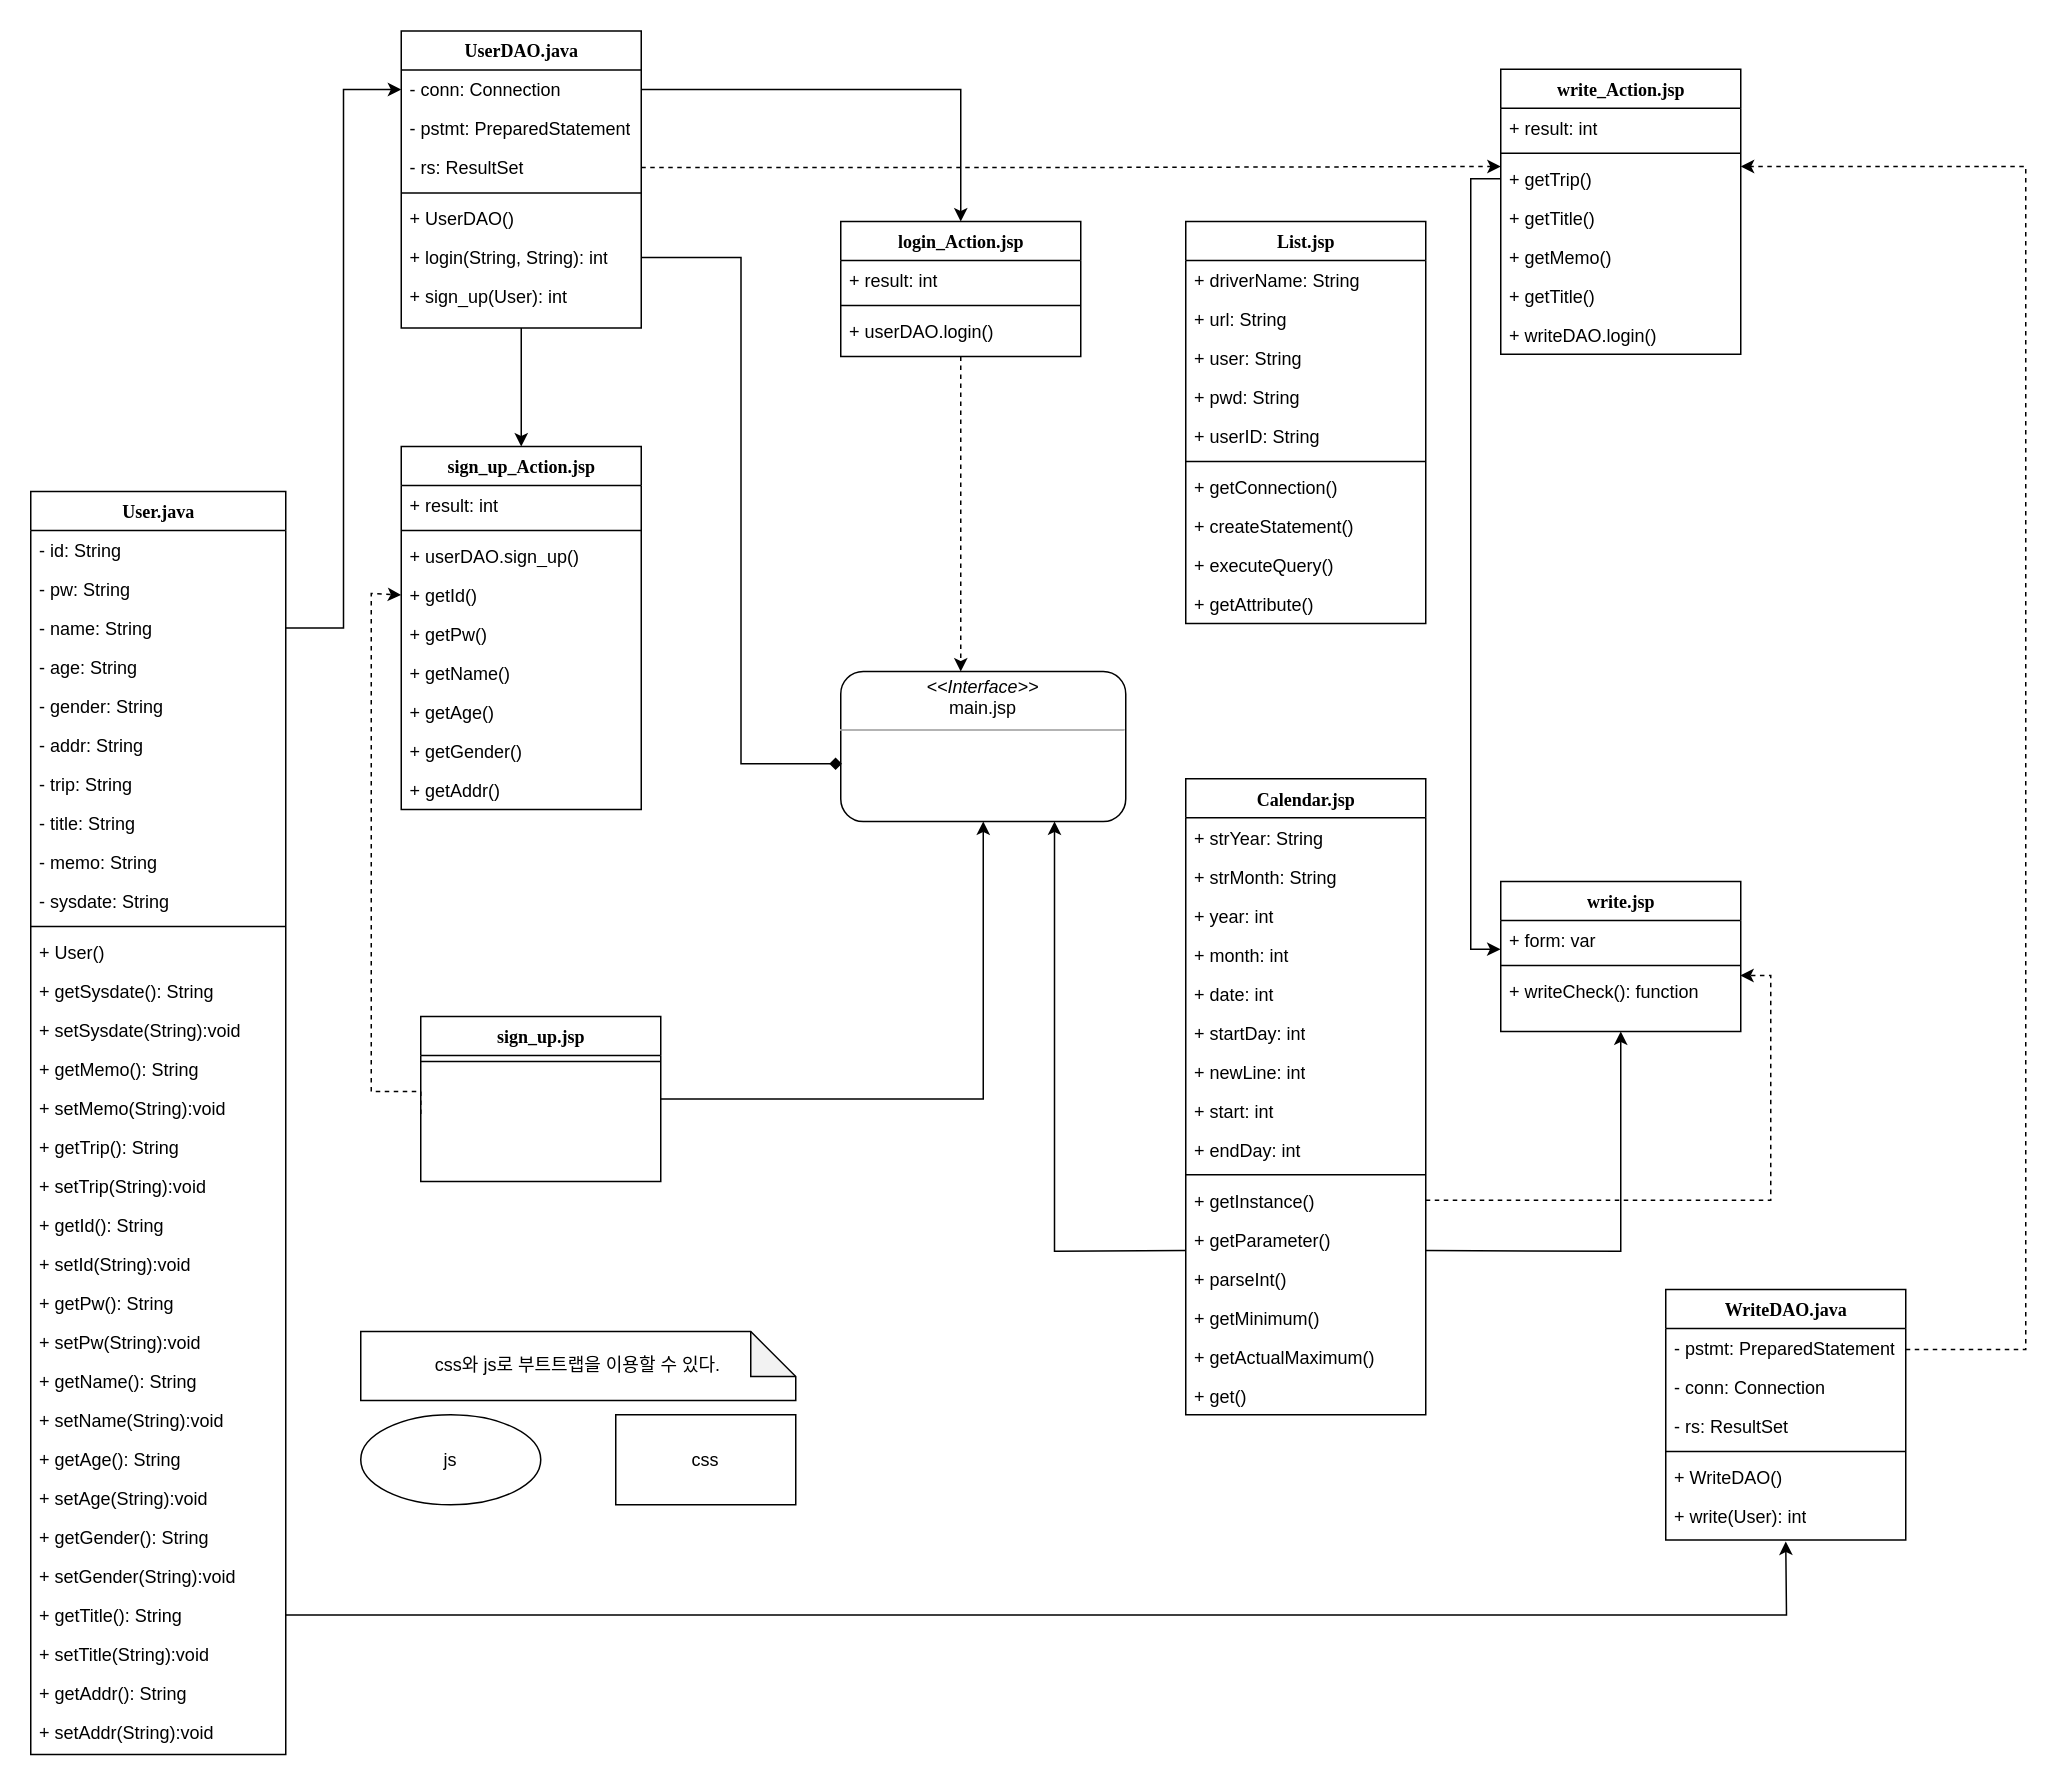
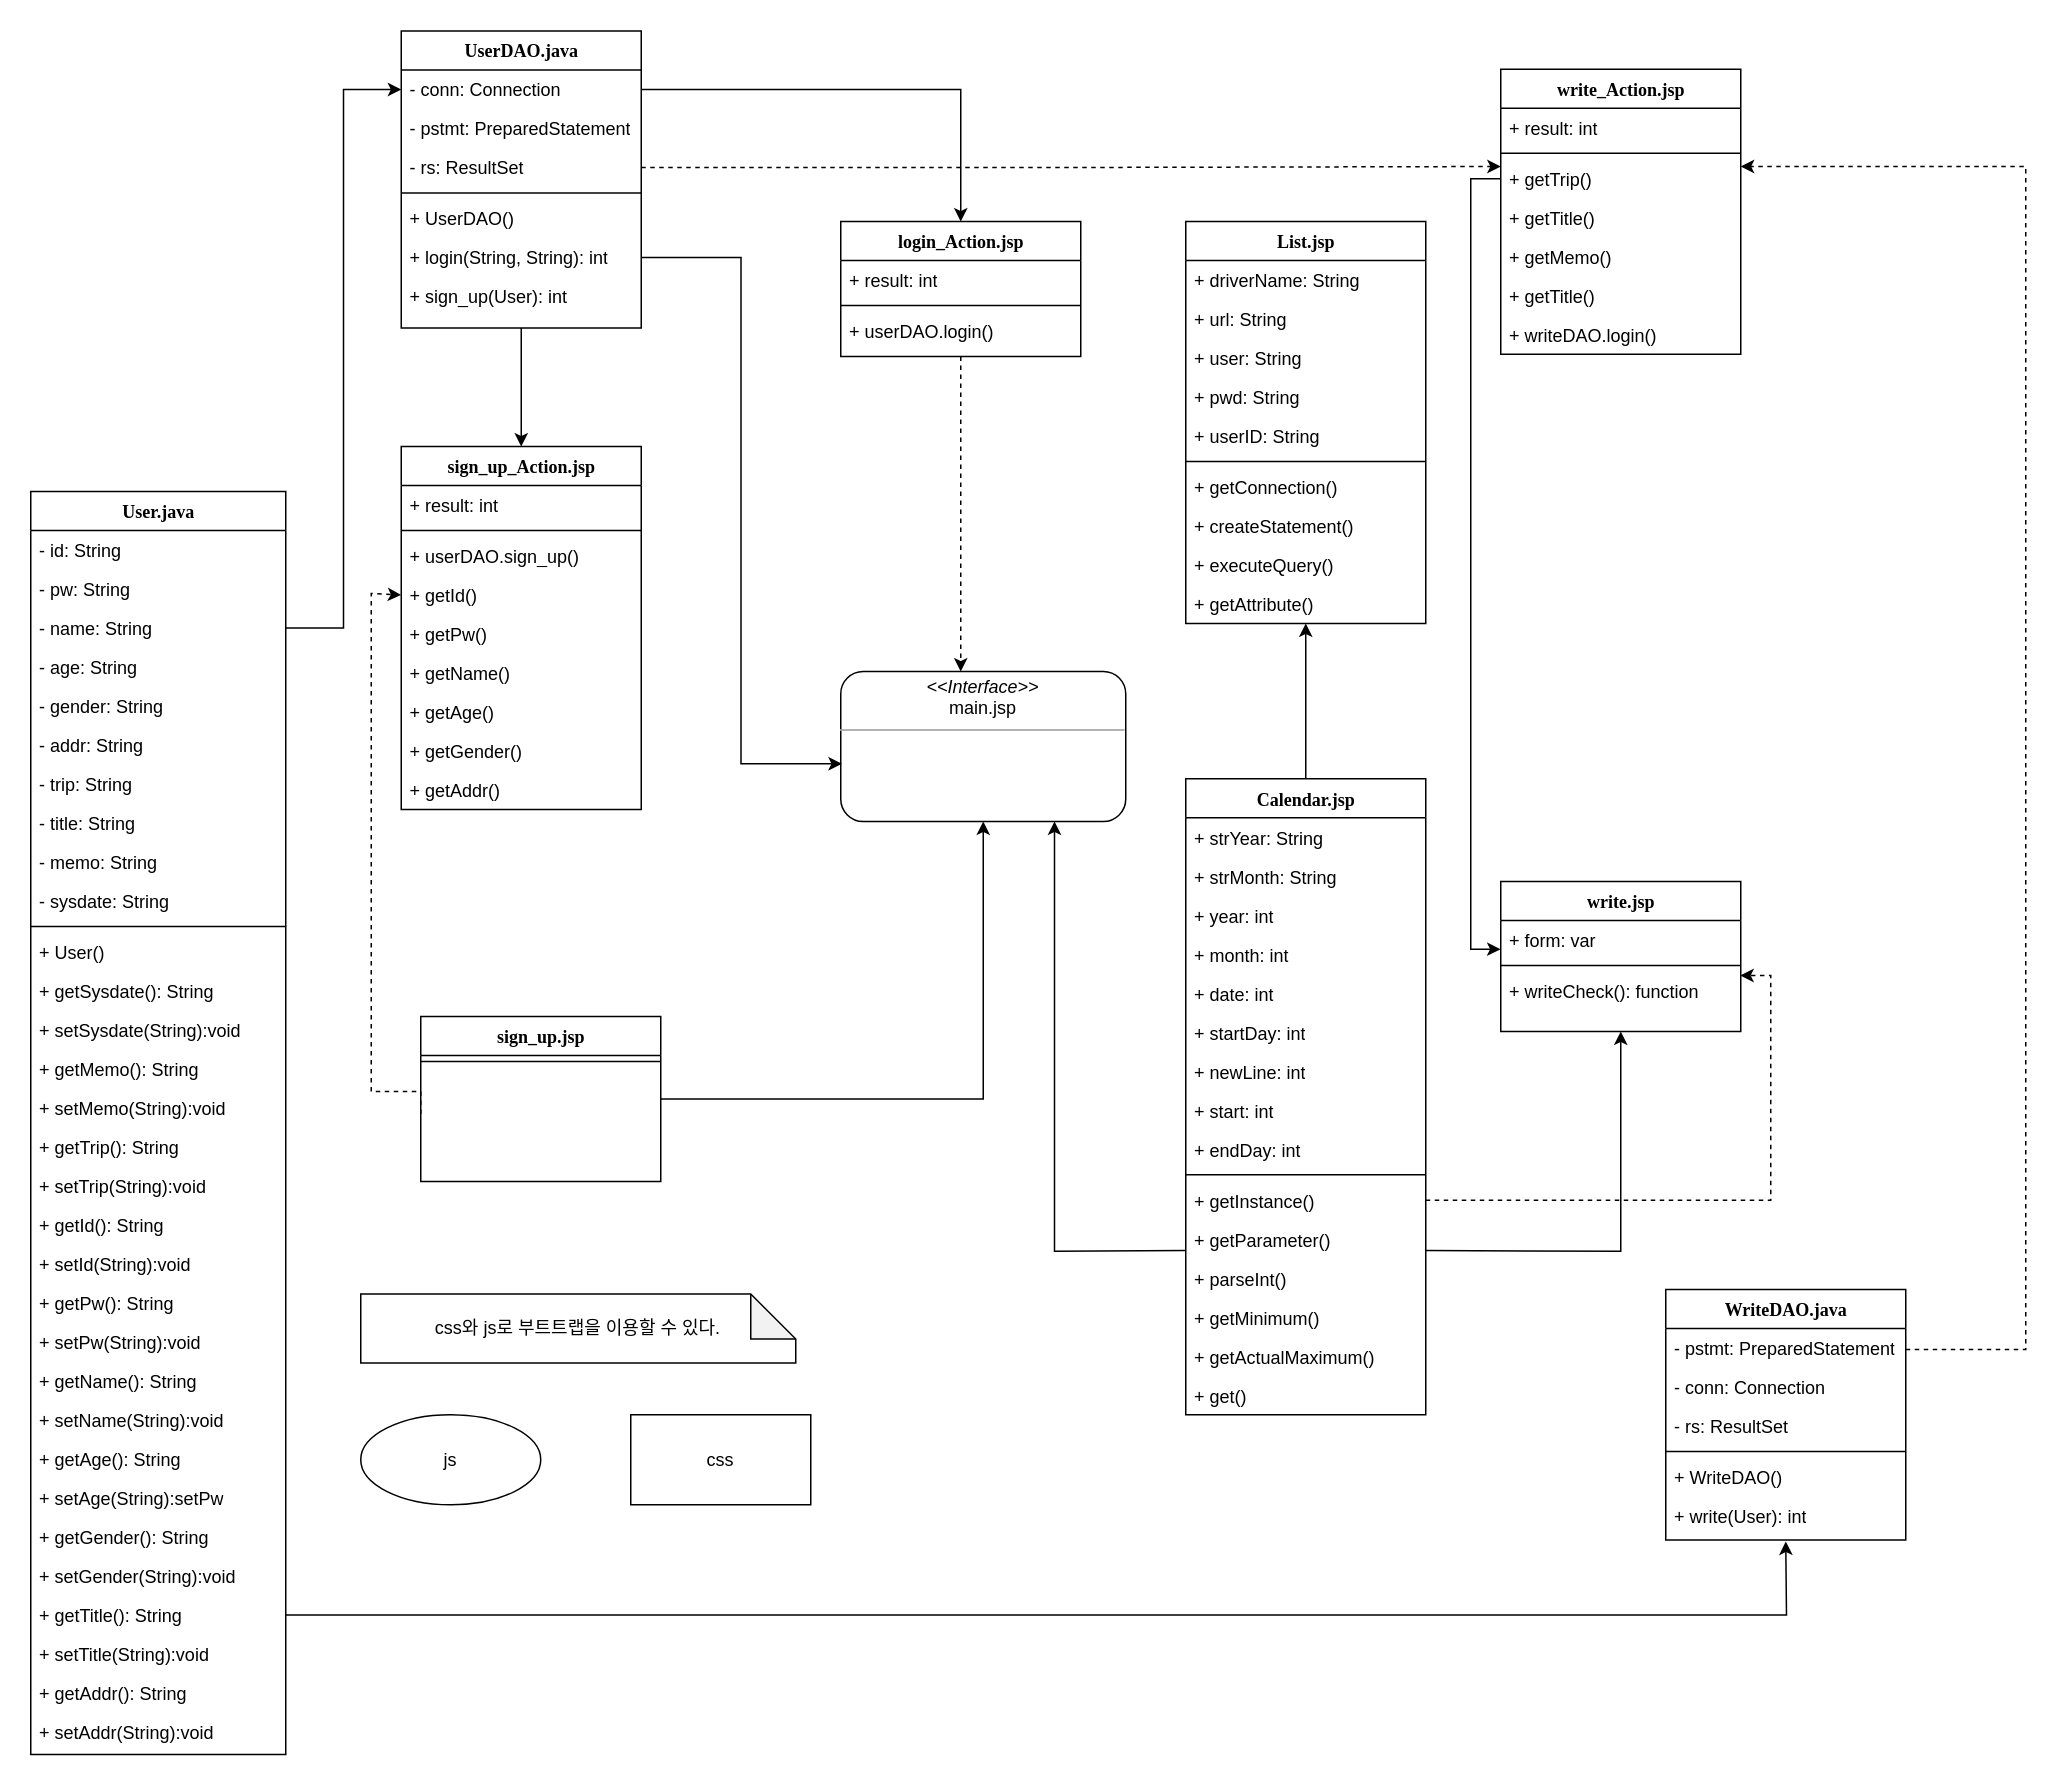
edge "Calendar.jsp" -> "List.jsp": added
edge "+ login(String, String): int" -> "<<Interface>> main.jsp": arrowhead diamond -> classic
node "css와 js로 부트트랩을 이용할 수 있다.": moved (578, 1366) -> (578, 1328)
node "css": moved (706, 1460) -> (721, 1460)
node "+ setAge(String):void": label "+ setAge(String):void" -> "+ setAge(String):setPw"
